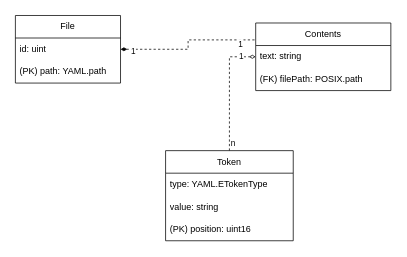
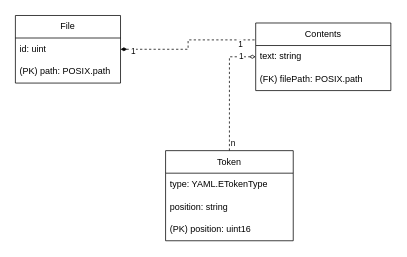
node "(PK) path: YAML.path": label "(PK) path: YAML.path" -> "(PK) path: POSIX.path"
node "value: string": label "value: string" -> "position: string"
